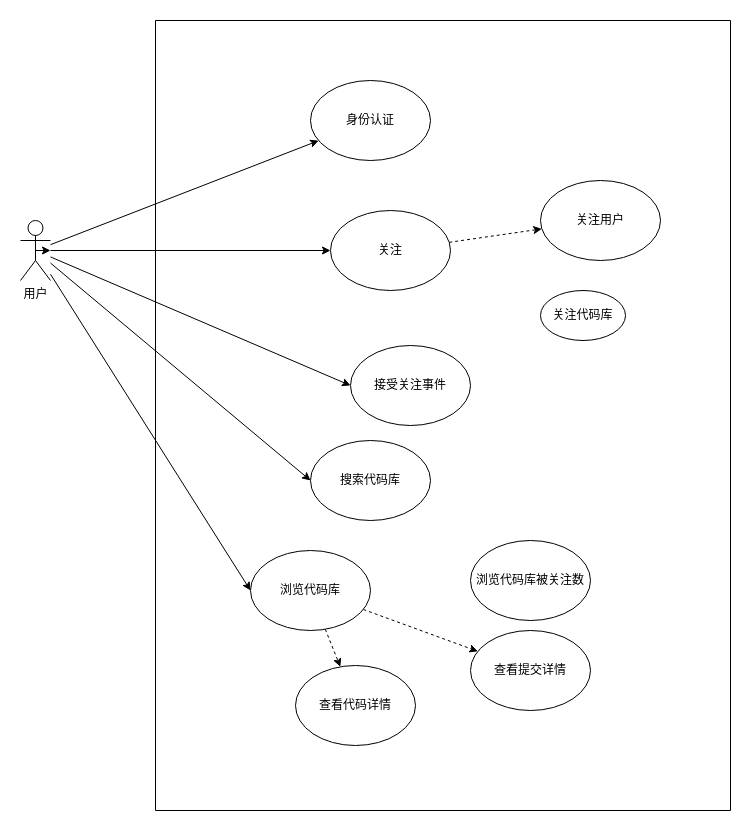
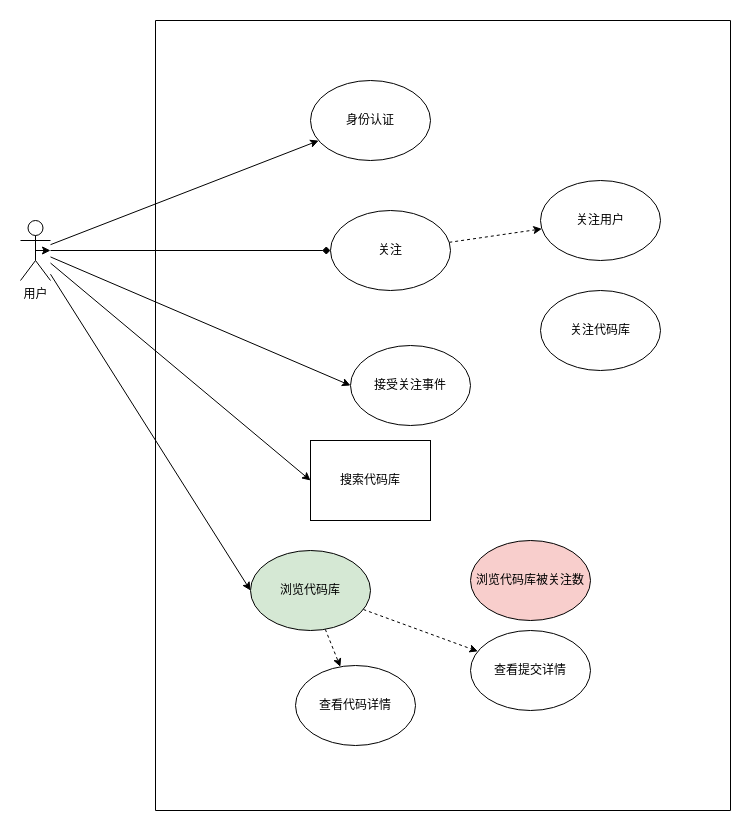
edge "用户" -> "关注": arrowhead classic -> diamond
node "关注代码库": size 85x50 -> 120x80
node "搜索代码库": shape ellipse -> rectangle
node "浏览代码库被关注数": fillcolor #ffffff -> #f8cecc
node "浏览代码库": fillcolor #ffffff -> #d5e8d4
